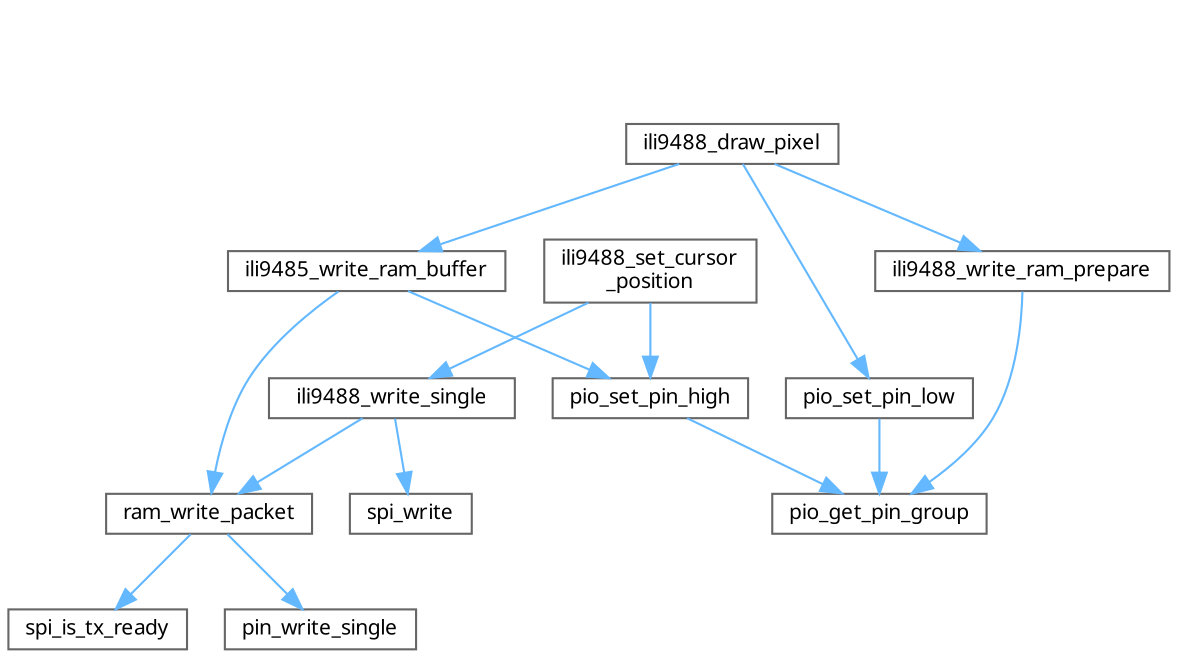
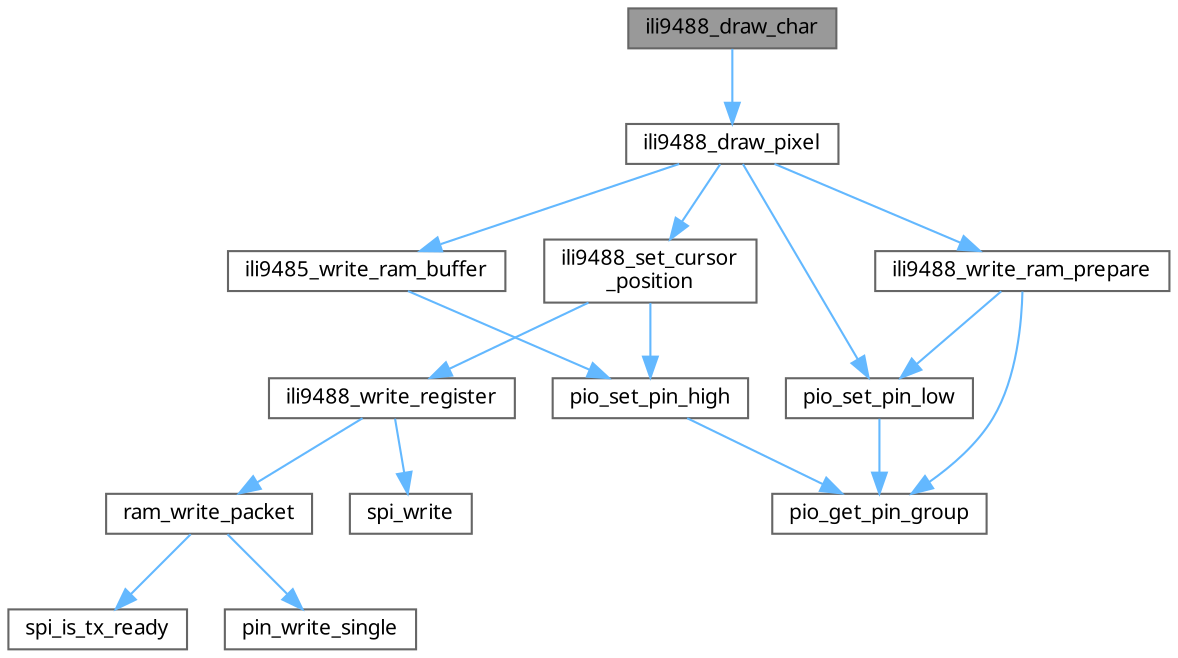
node "ili9488_draw_char": added
edge "ili9488_draw_pixel" -> "ili9488_set_cursor _position": added
edge "ili9488_write_ram_prepare" -> "pio_set_pin_low": added
edge "ili9485_write_ram_buffer" -> "ram_write_packet": removed
node "ili9488_write_single": label "ili9488_write_single" -> "ili9488_write_register"
